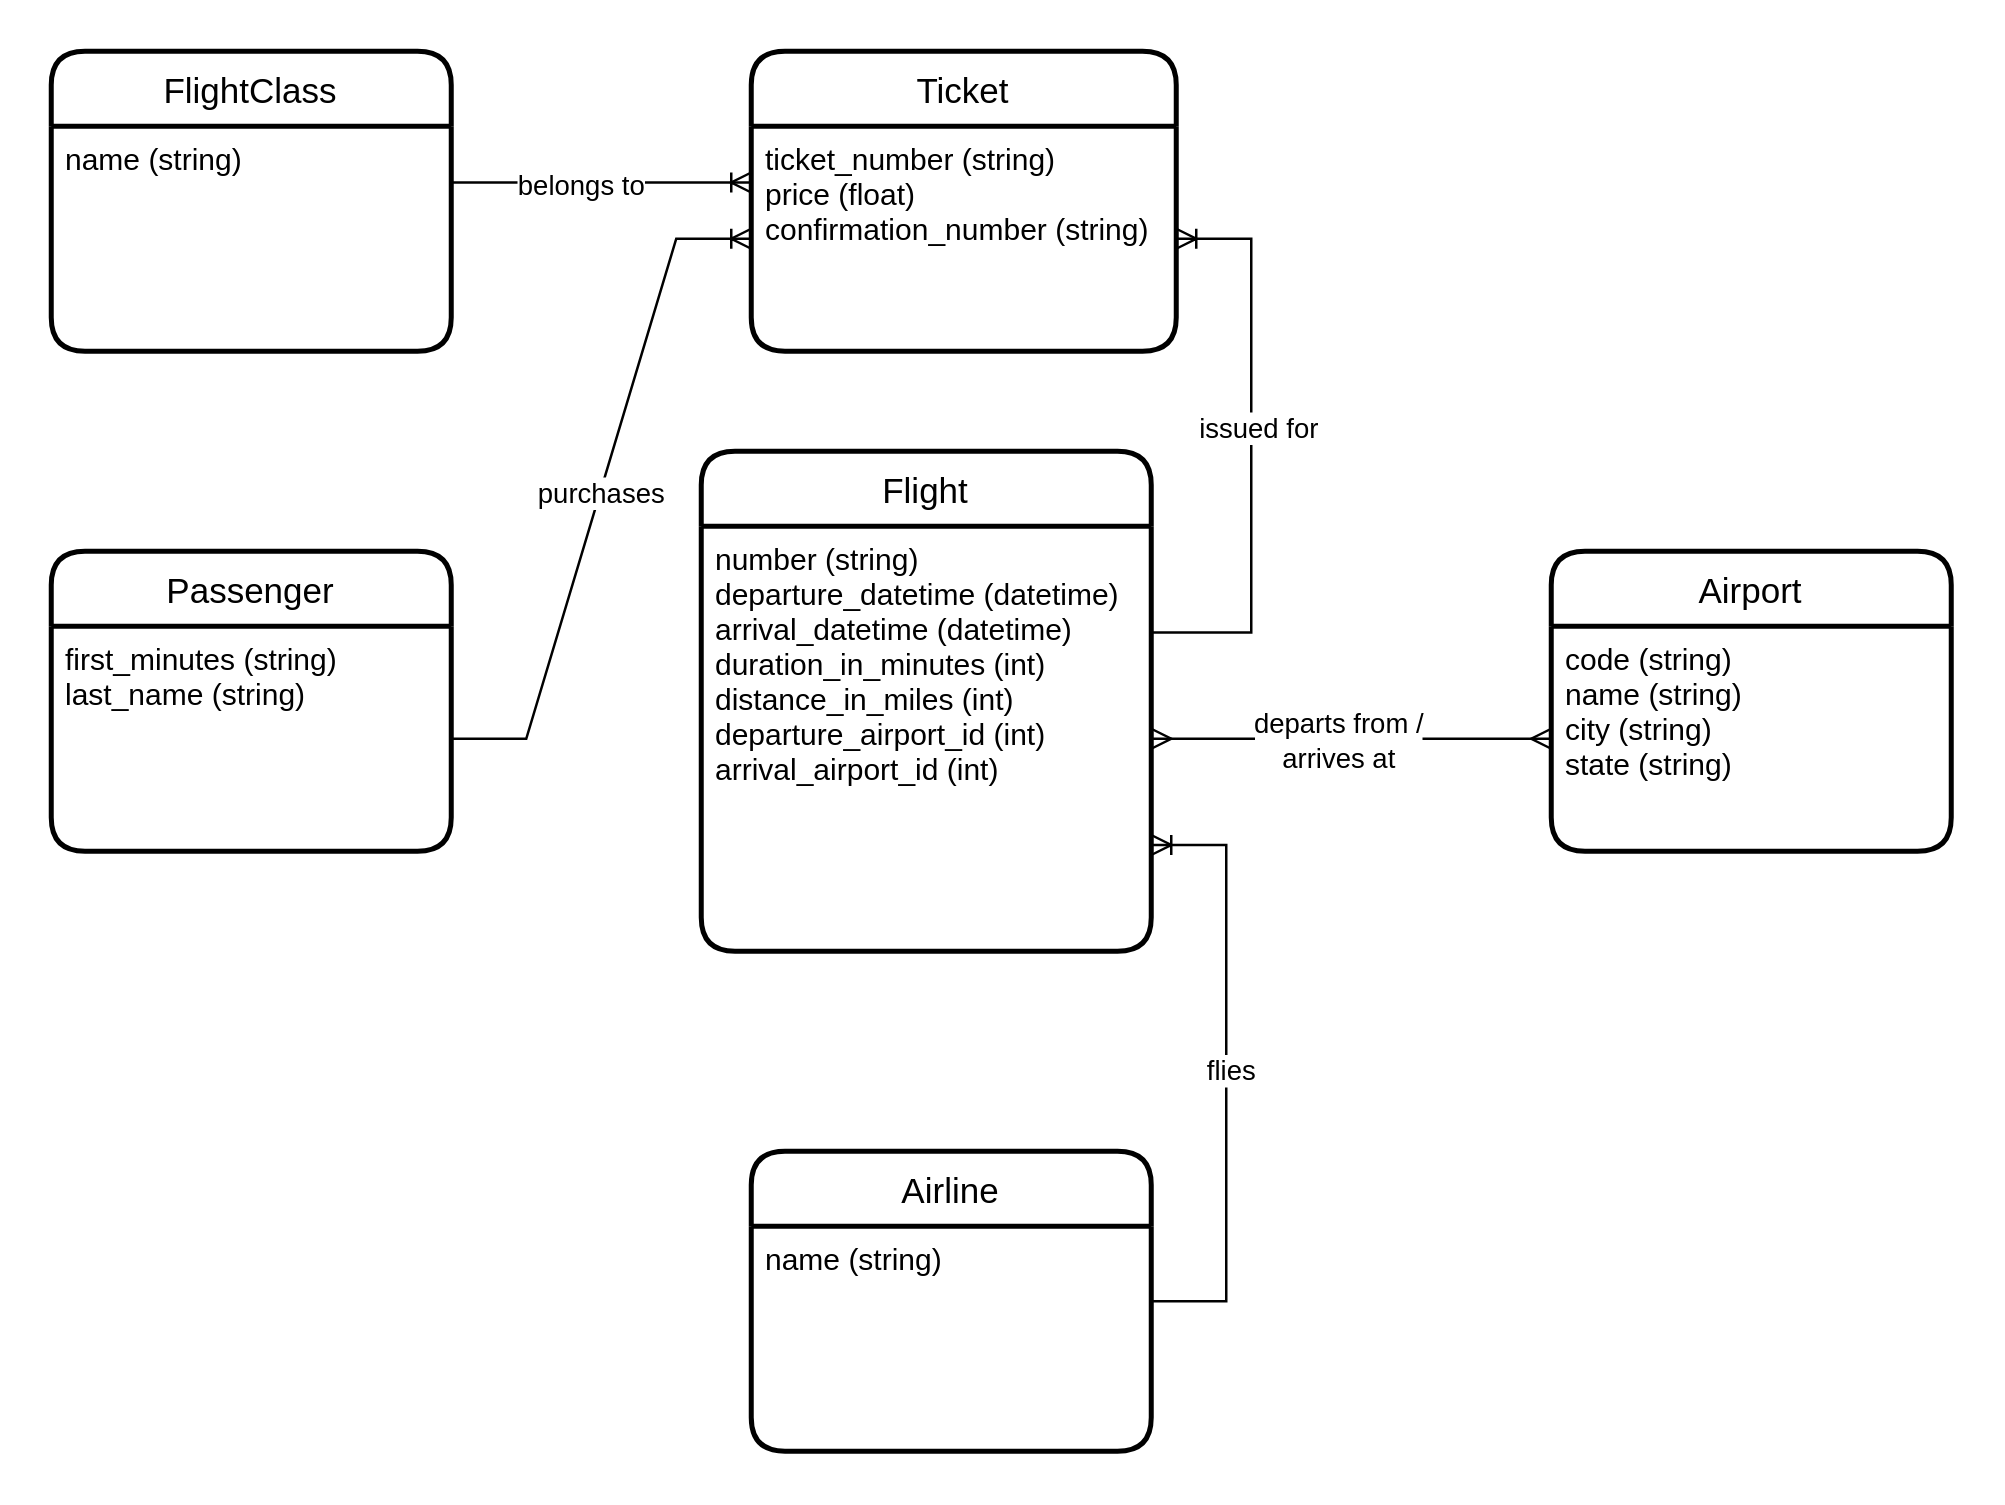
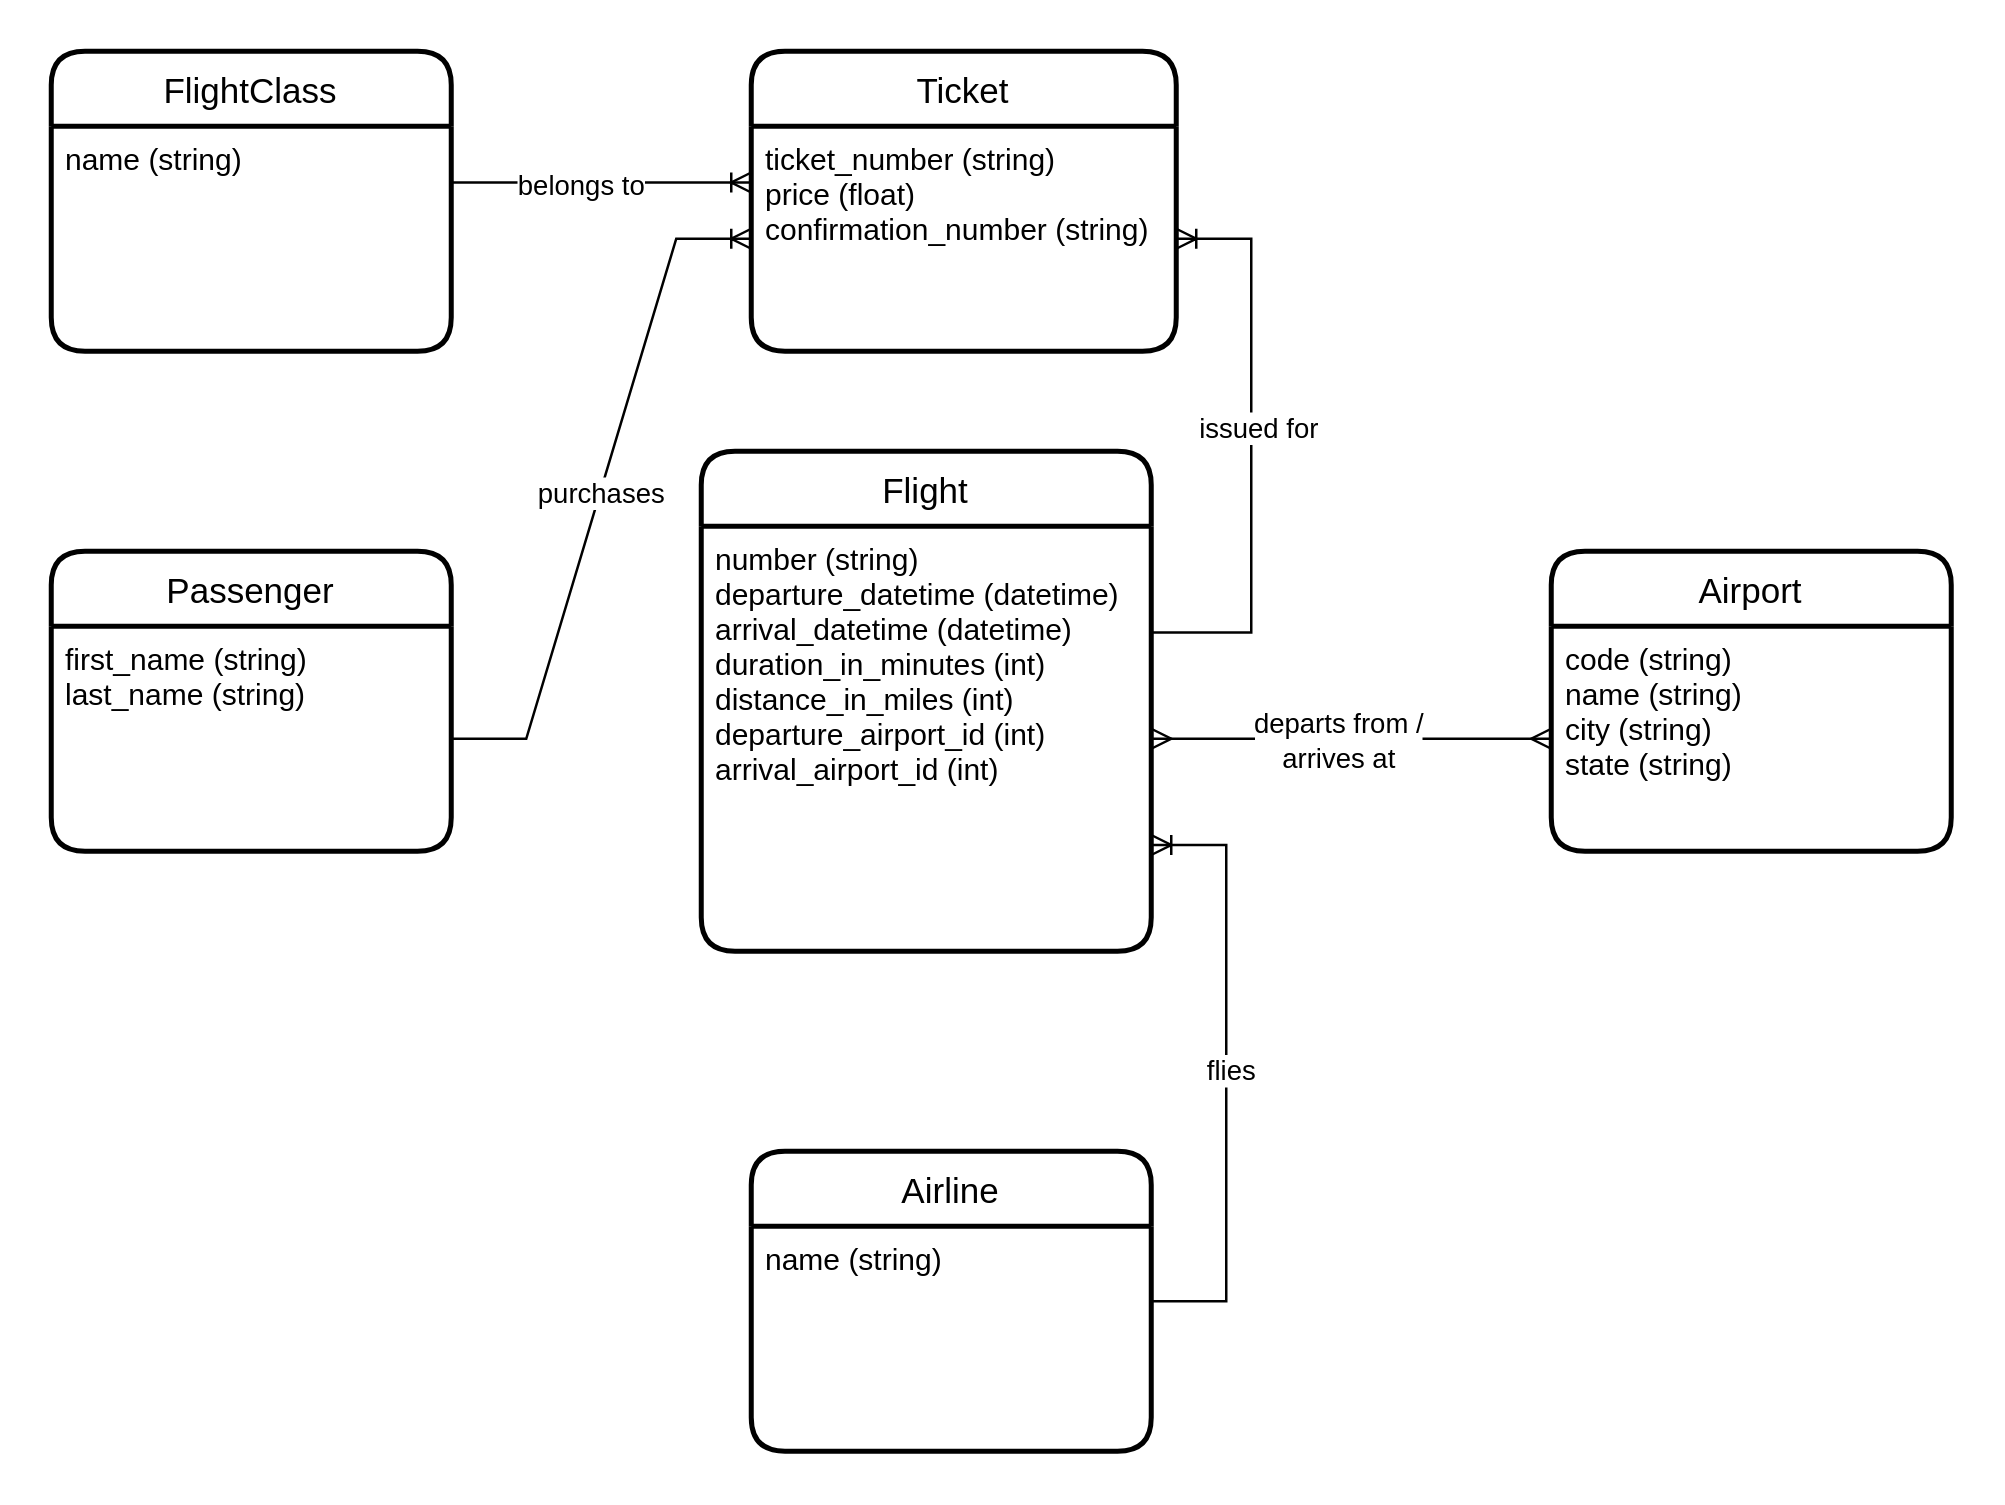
node "first_minutes (string) last_name (string)": label "first_minutes (string) last_name (string)" -> "first_name (string) last_name (string)"
